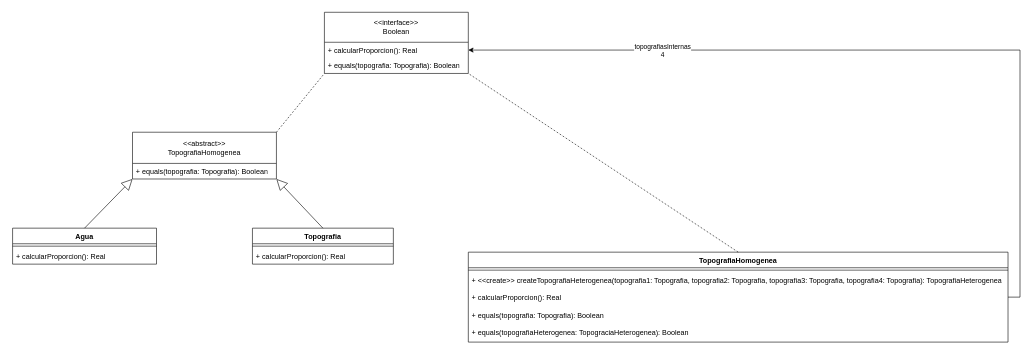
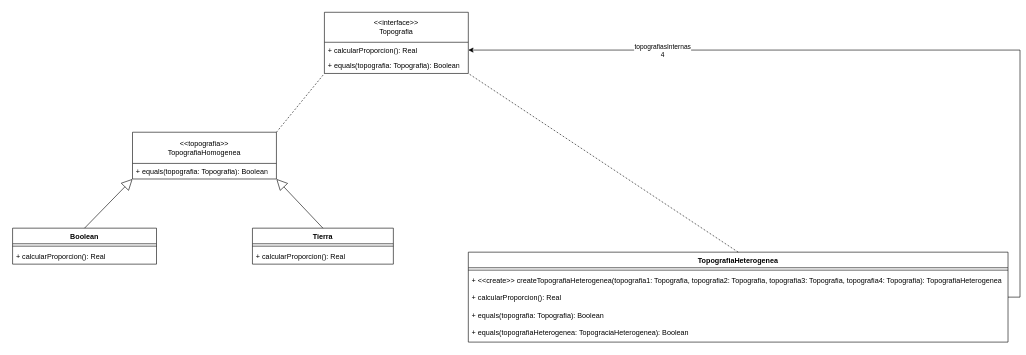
node "<<interface>> Boolean": label "<<interface>> Boolean" -> "<<interface>> Topografia"
node "<<abstract>> TopografiaHomogenea": label "<<abstract>> TopografiaHomogenea" -> "<<topografia>> TopografiaHomogenea"
node "Agua": label "Agua" -> "Boolean"
node "Topografia": label "Topografia" -> "Tierra"
node "TopografiaHomogenea": label "TopografiaHomogenea" -> "TopografiaHeterogenea"
